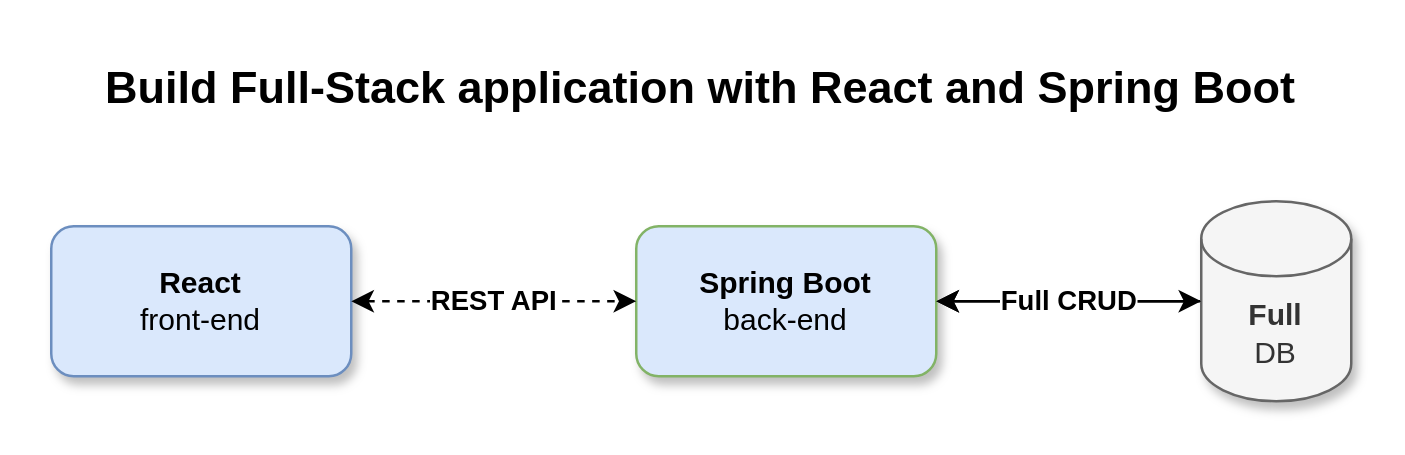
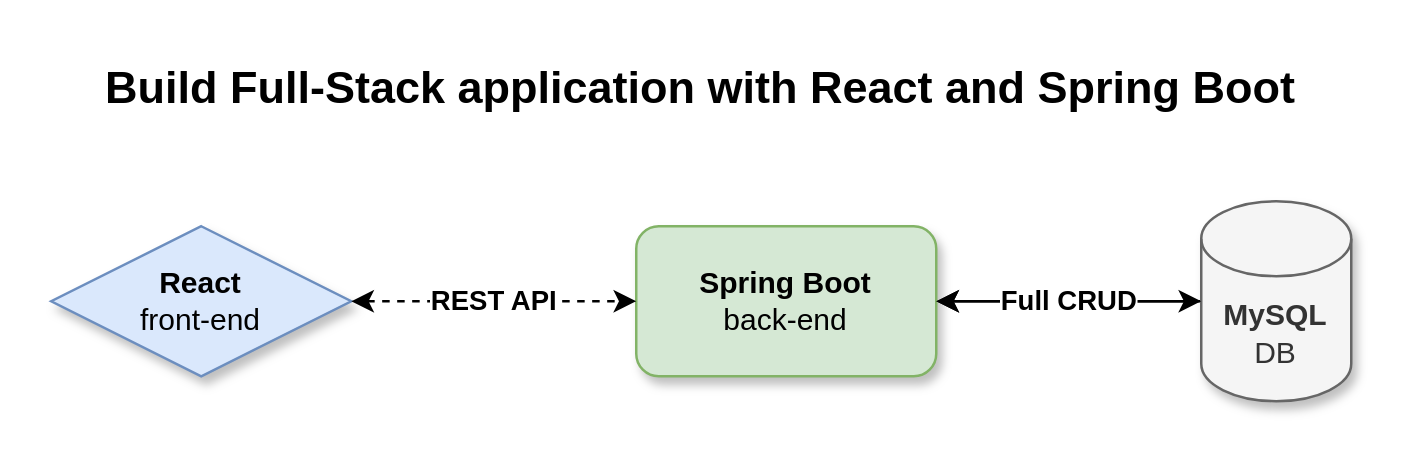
node "React front-end": shape rounded rectangle -> diamond
node "Spring Boot back-end": fillcolor #dae8fc -> #d5e8d4
node "Full DB": label "Full DB" -> "MySQL DB"
